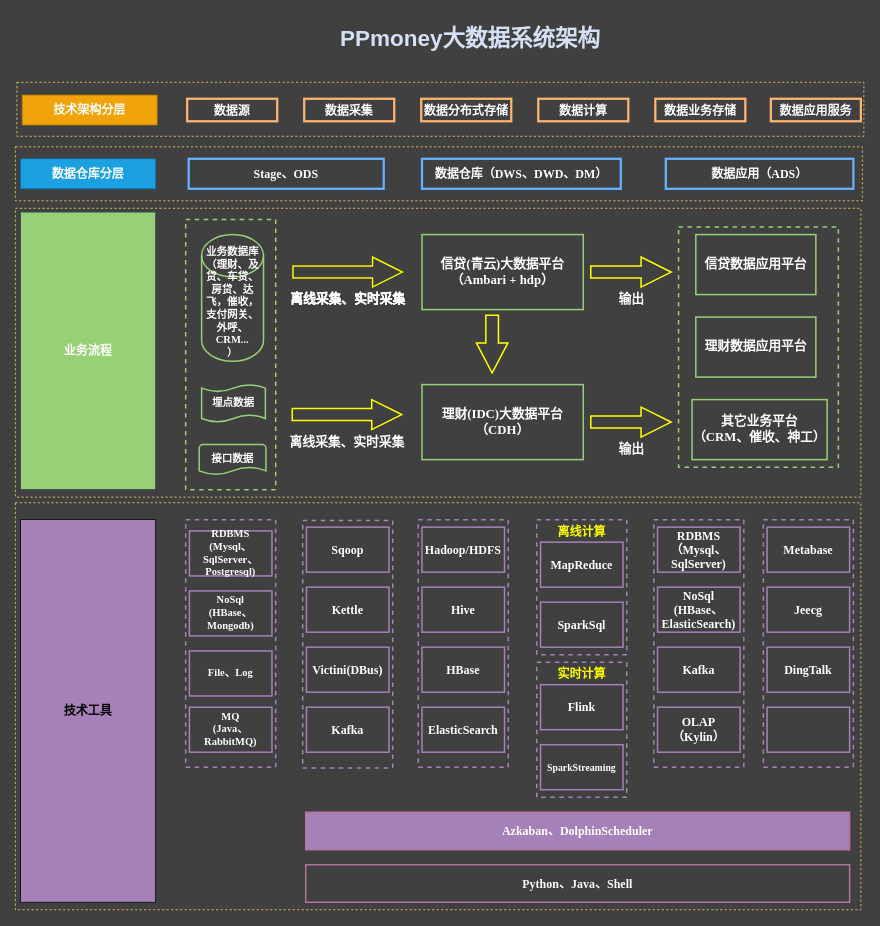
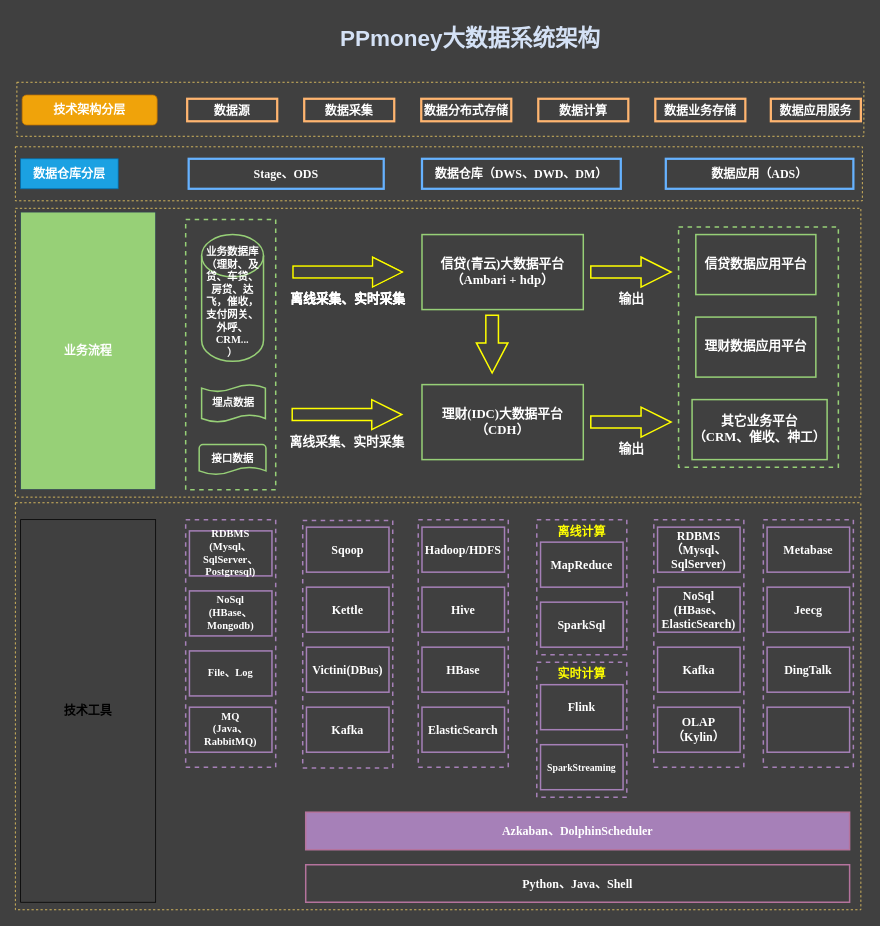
node "技术架构分层": shape rectangle -> rounded rectangle
node "数据仓库分层": size 135x30 -> 98x30
node "技术工具": fillcolor #a680b8 -> #404040
